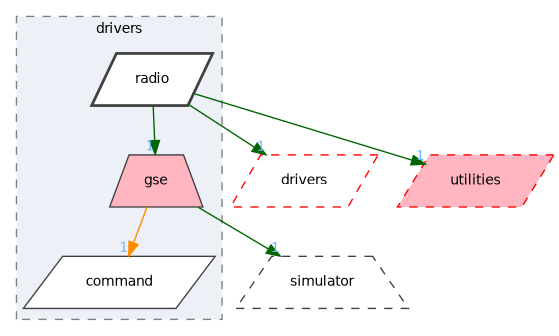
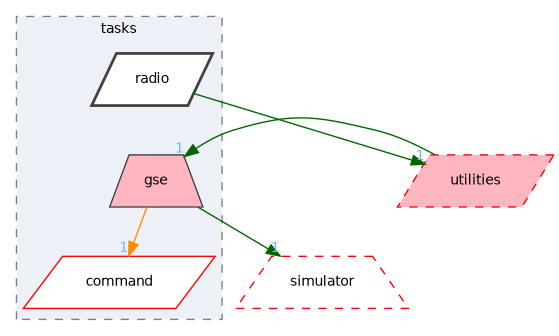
cluster "drivers": label "drivers" -> "tasks"
edge "radio" -> "gse": now "utilities" -> "gse"
node "drivers": removed
node "command": color grey25 -> red
node "simulator": color grey25 -> red
